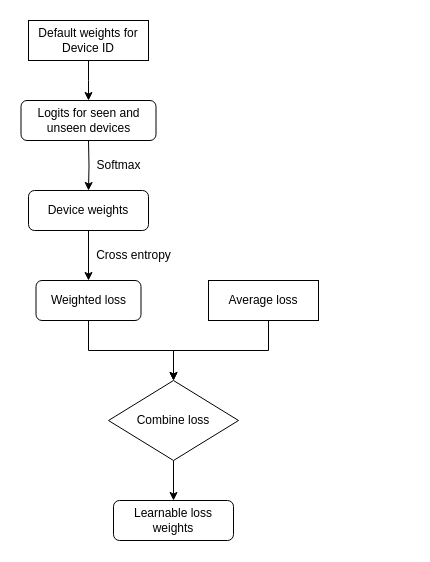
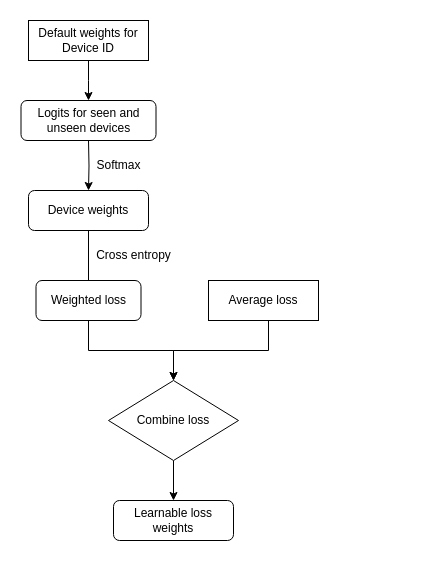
edge "Device weights" -> "Weighted loss": arrowhead classic -> none
